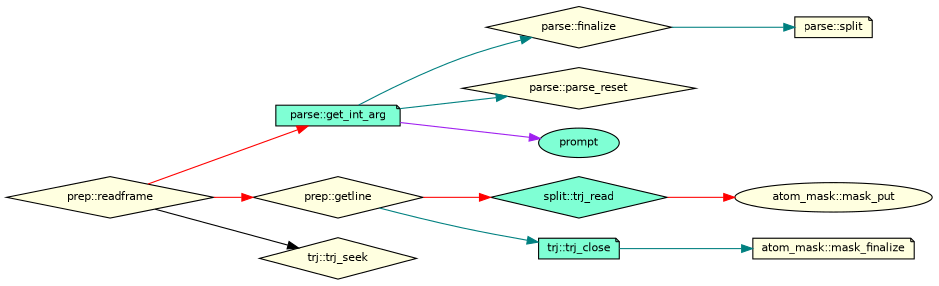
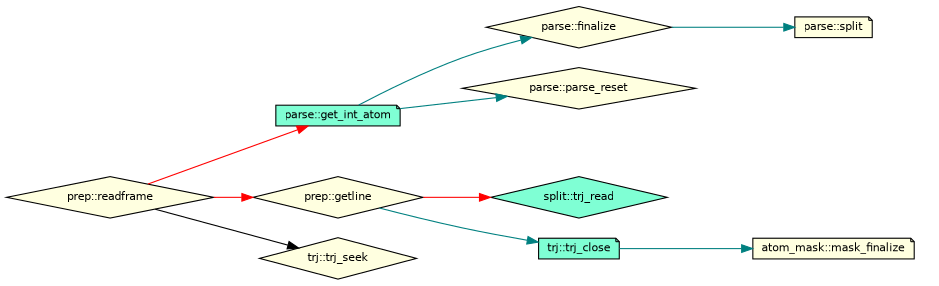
node "parse::get_int_arg": label "parse::get_int_arg" -> "parse::get_int_atom"
node "prompt": removed
node "atom_mask::mask_put": removed
